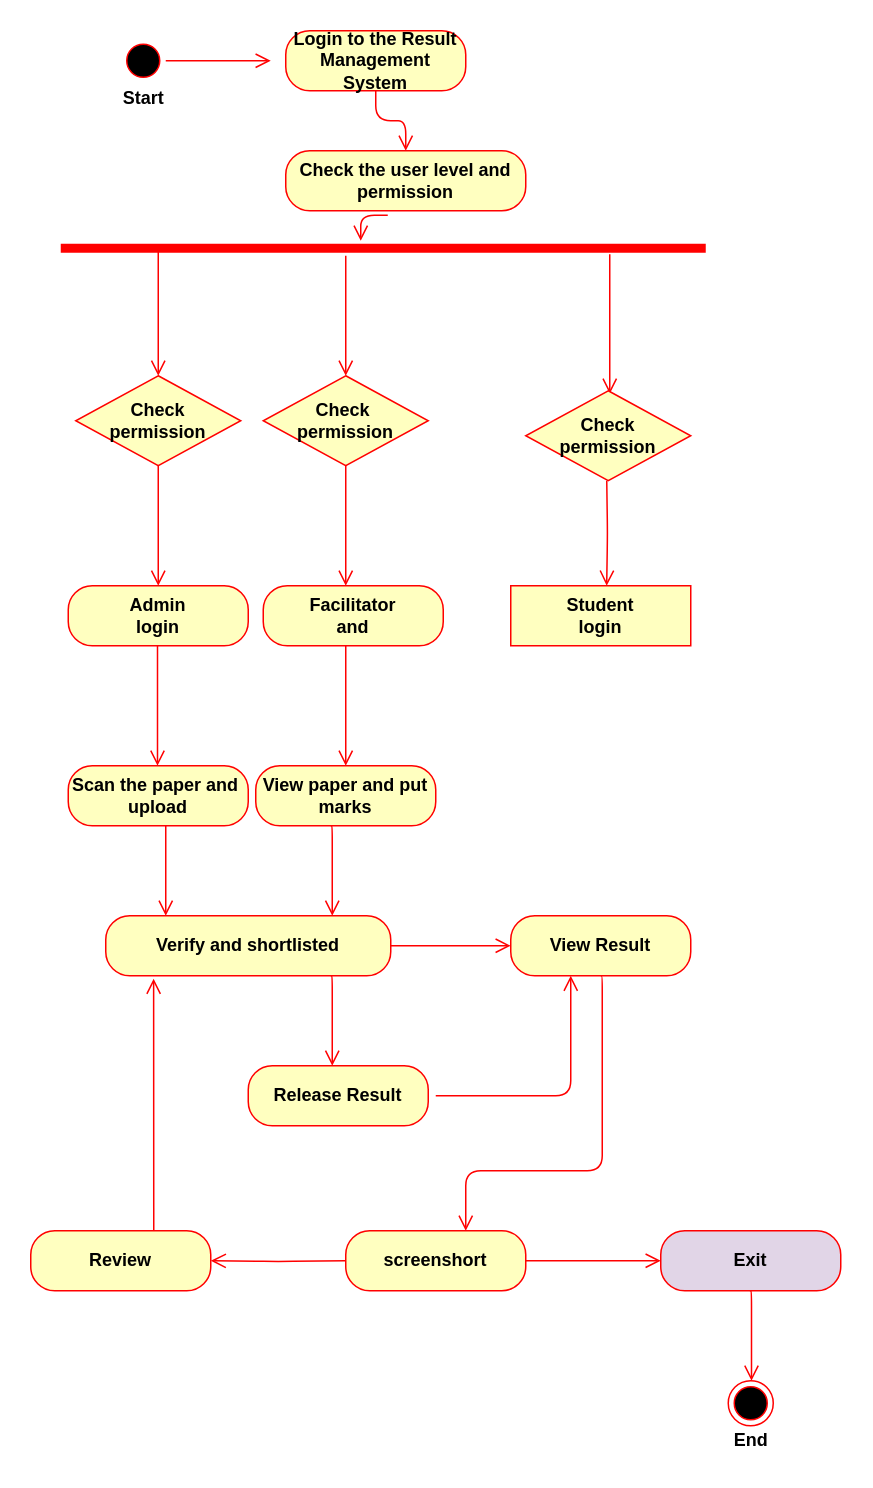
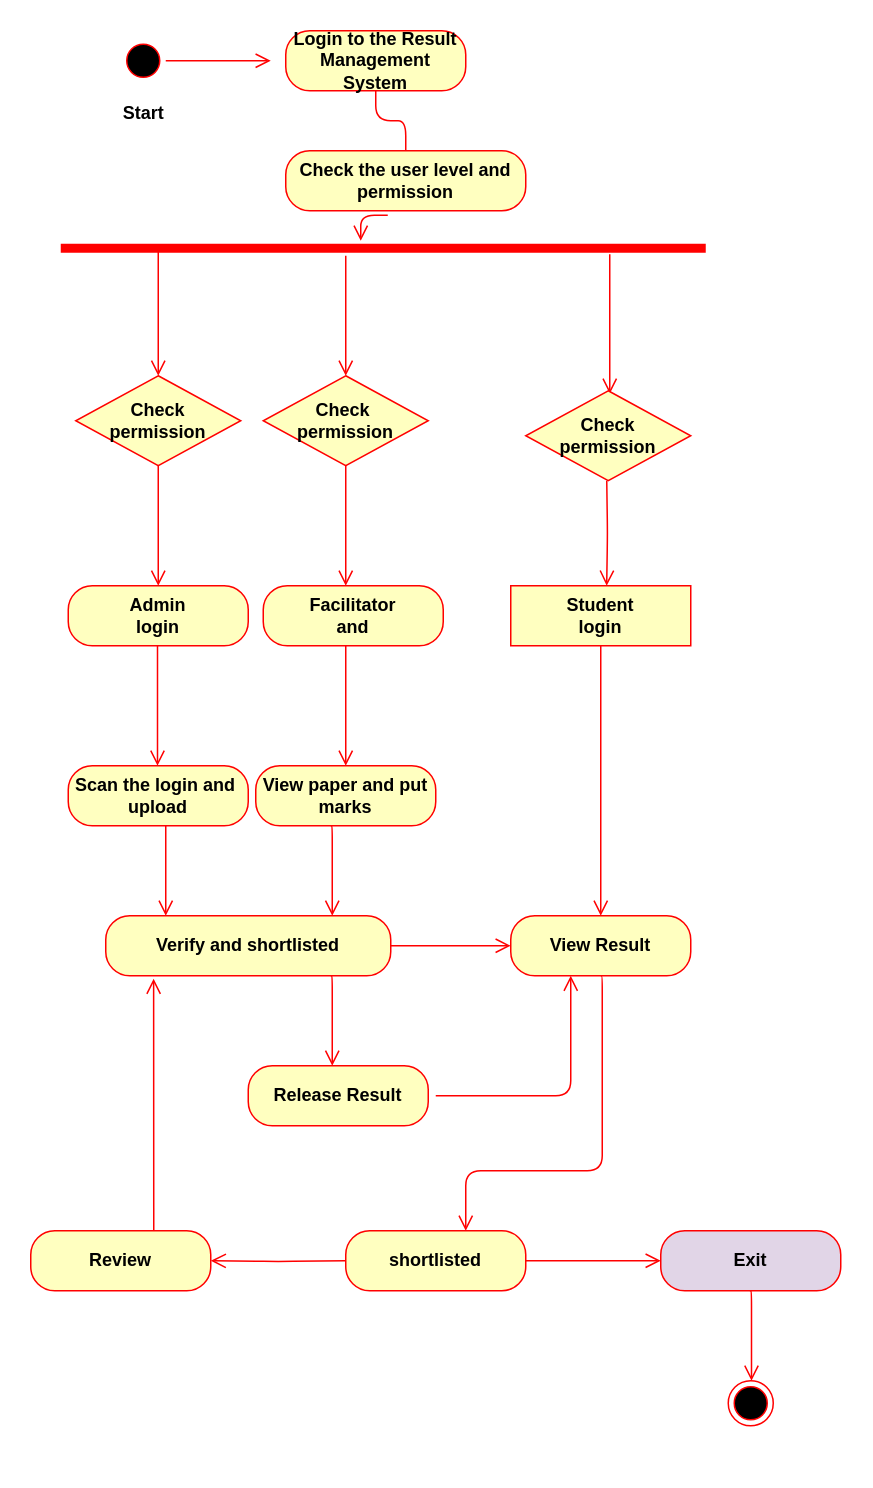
node "Start": moved (143, 98) -> (143, 113)
edge "Login to the Result Management System" -> "Check the user level and permission": arrowhead open -> none
edge "Student login" -> "View Result": added
node "Scan the paper and upload": label "Scan the paper and upload" -> "Scan the login and upload"
node "screenshort": label "screenshort" -> "shortlisted"
node "End": removed
